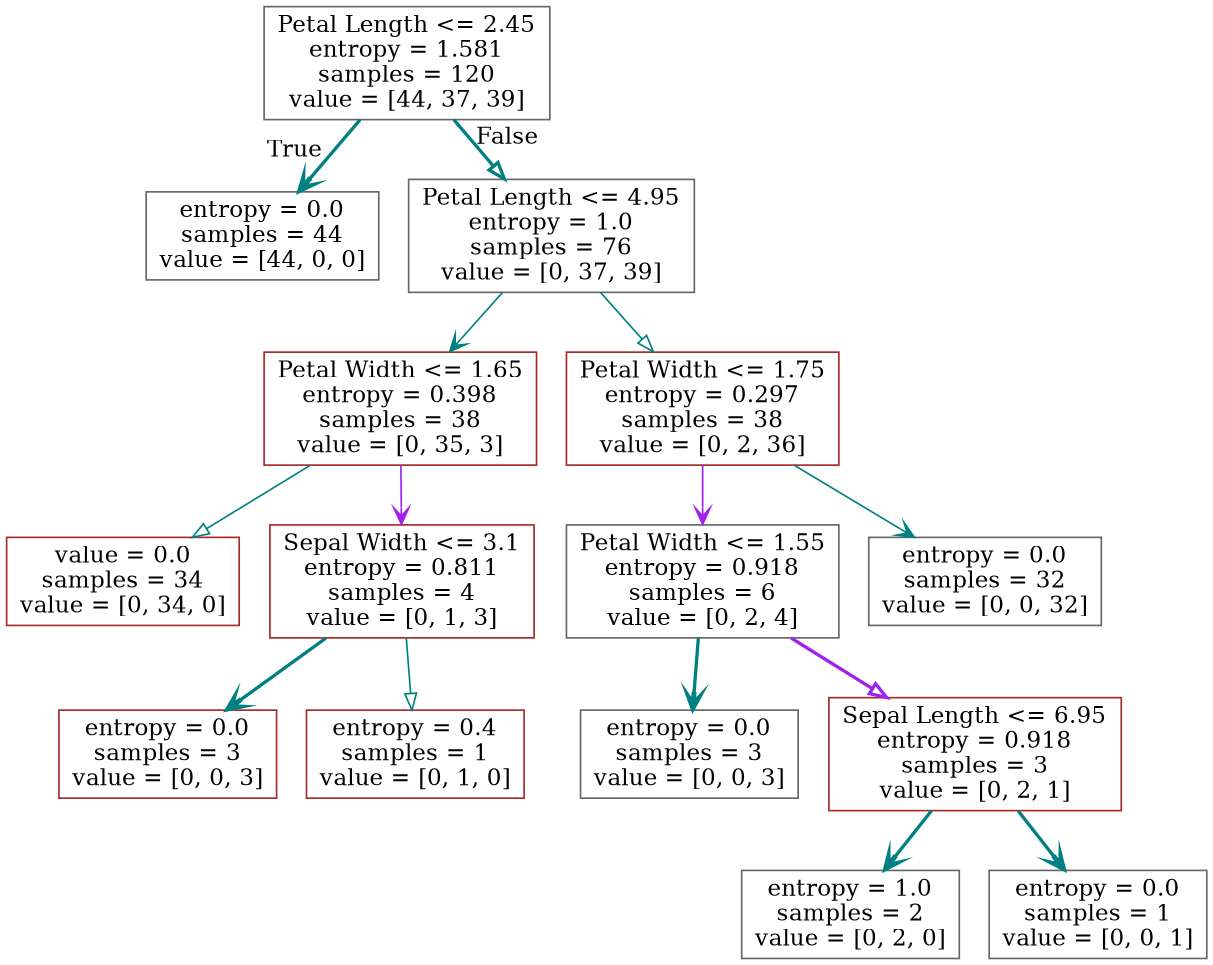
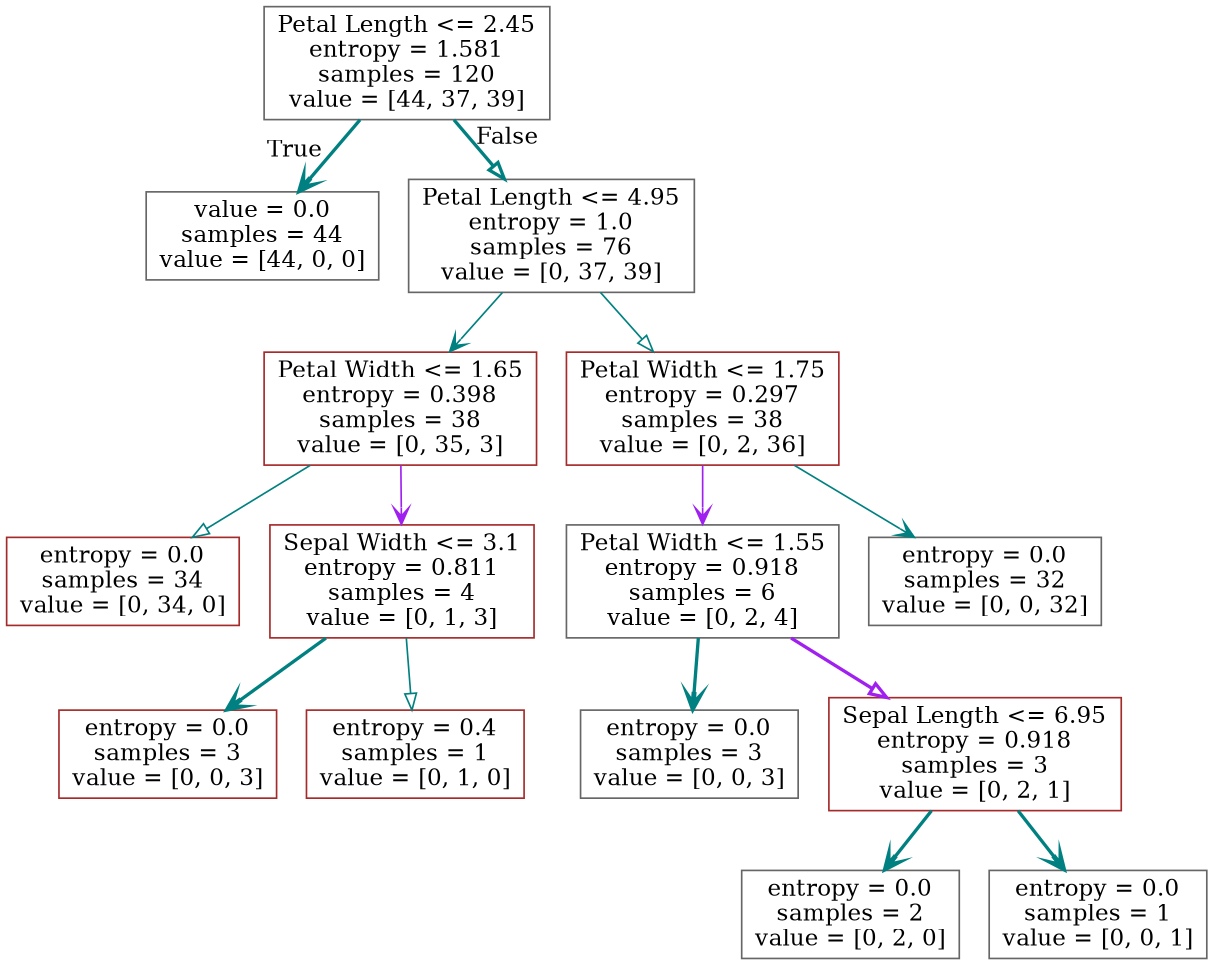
node "entropy = 0.0 samples = 44 value = [44, 0, 0]": label "entropy = 0.0 samples = 44 value = [44, 0, 0]" -> "value = 0.0 samples = 44 value = [44, 0, 0]"
node "value = 0.0 samples = 34 value = [0, 34, 0]": label "value = 0.0 samples = 34 value = [0, 34, 0]" -> "entropy = 0.0 samples = 34 value = [0, 34, 0]"
node "entropy = 1.0 samples = 2 value = [0, 2, 0]": label "entropy = 1.0 samples = 2 value = [0, 2, 0]" -> "entropy = 0.0 samples = 2 value = [0, 2, 0]"
